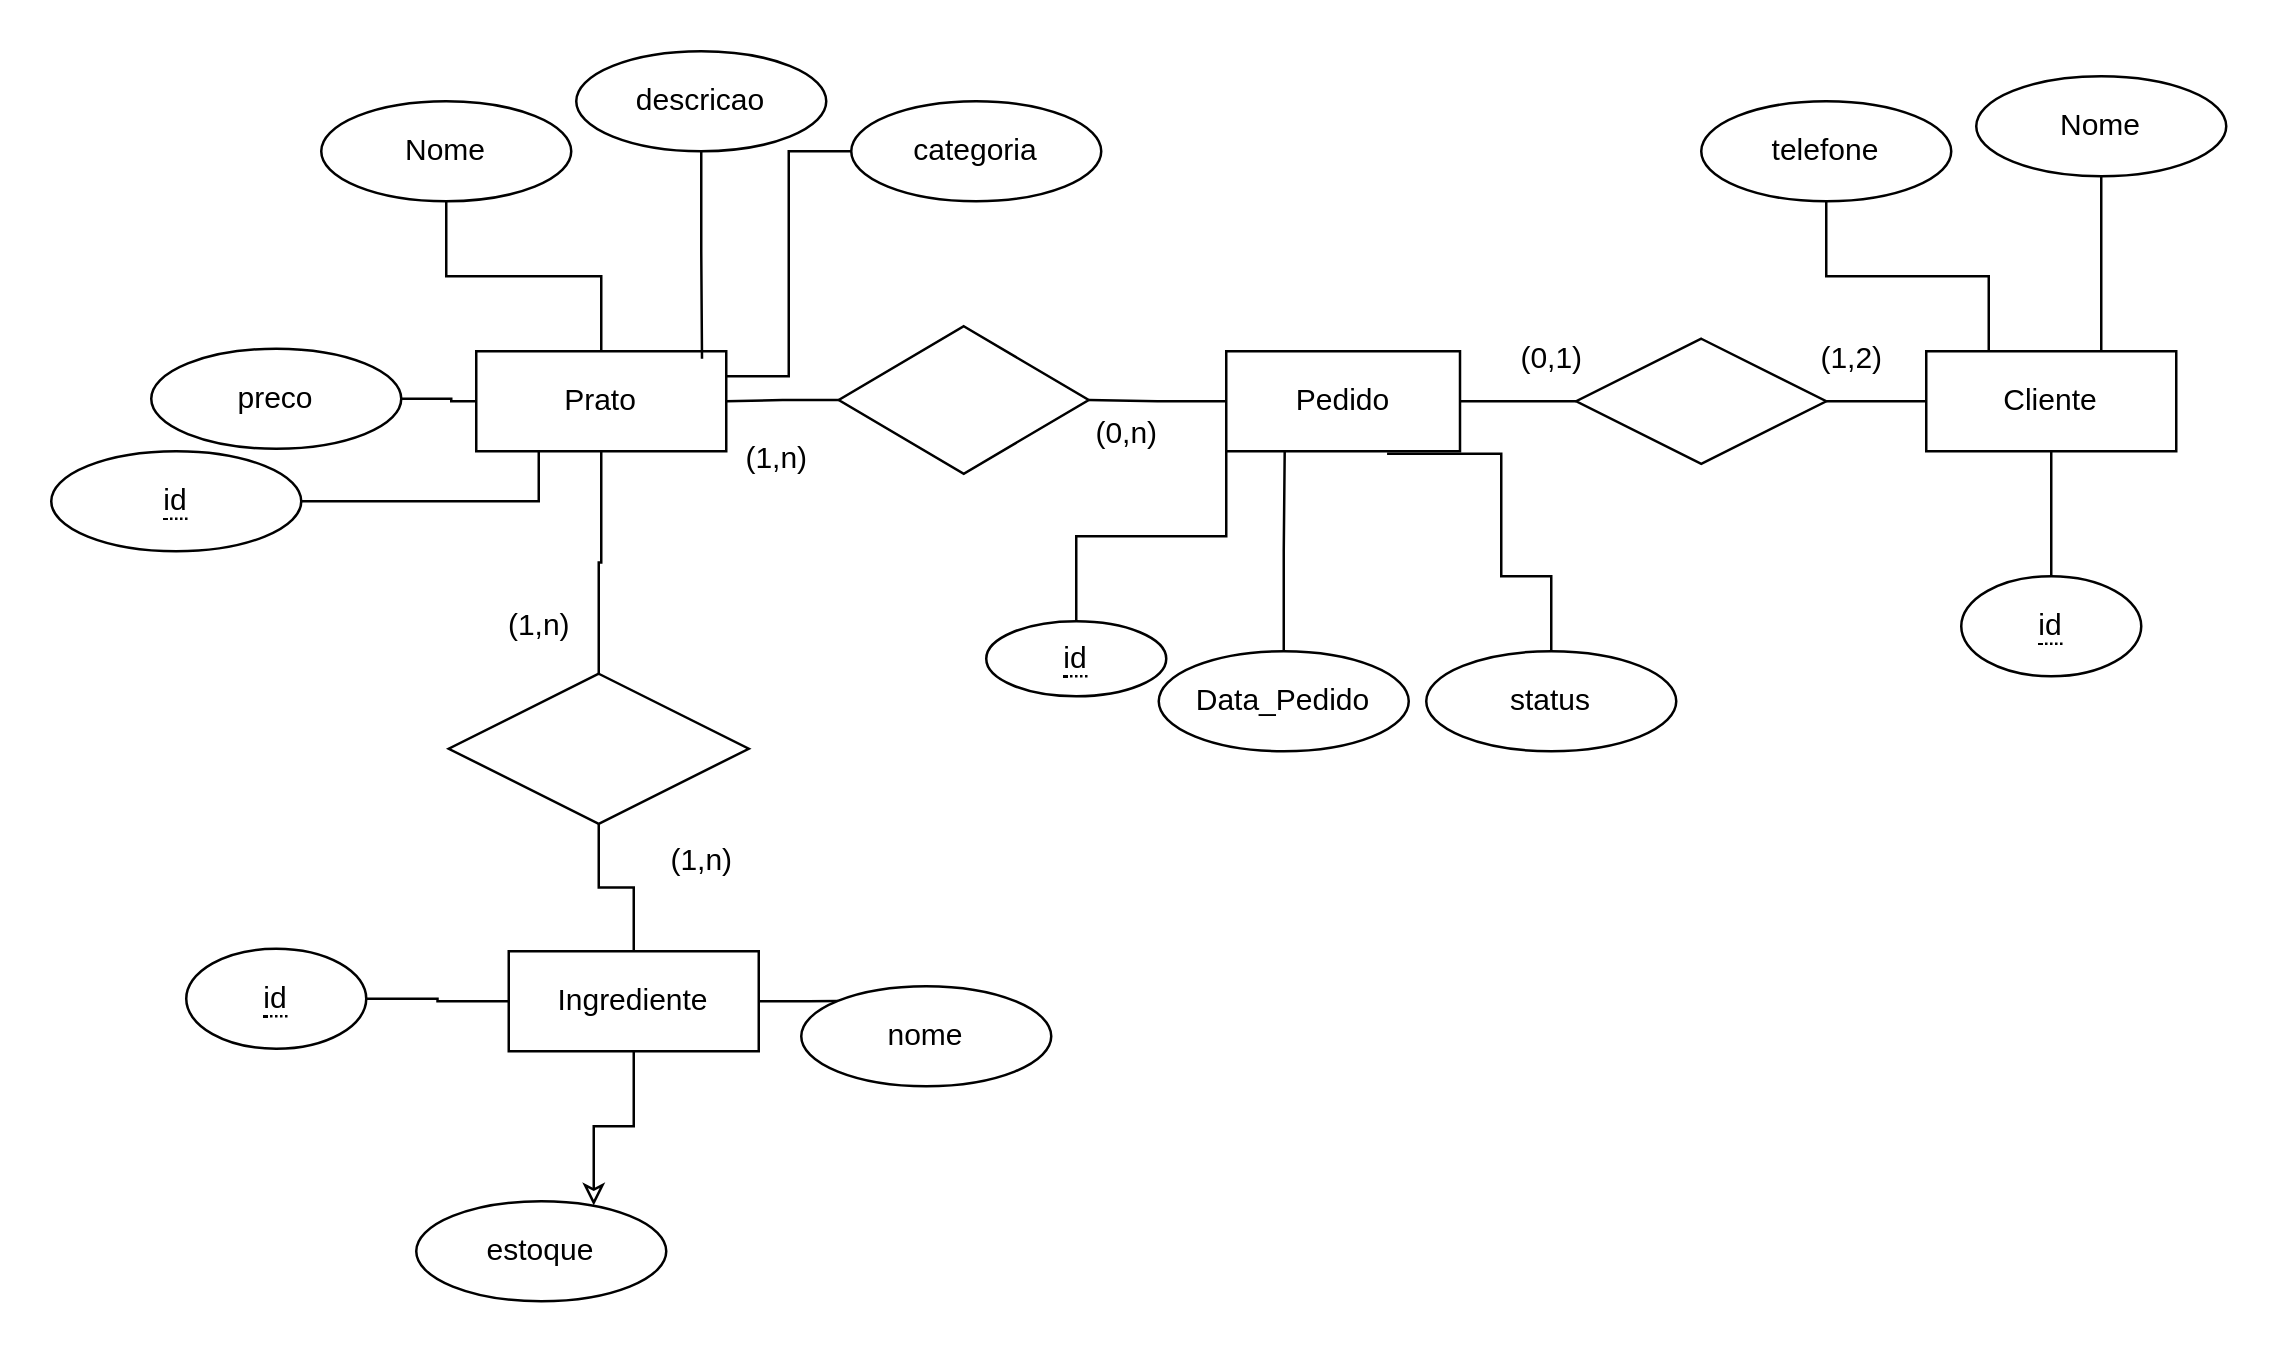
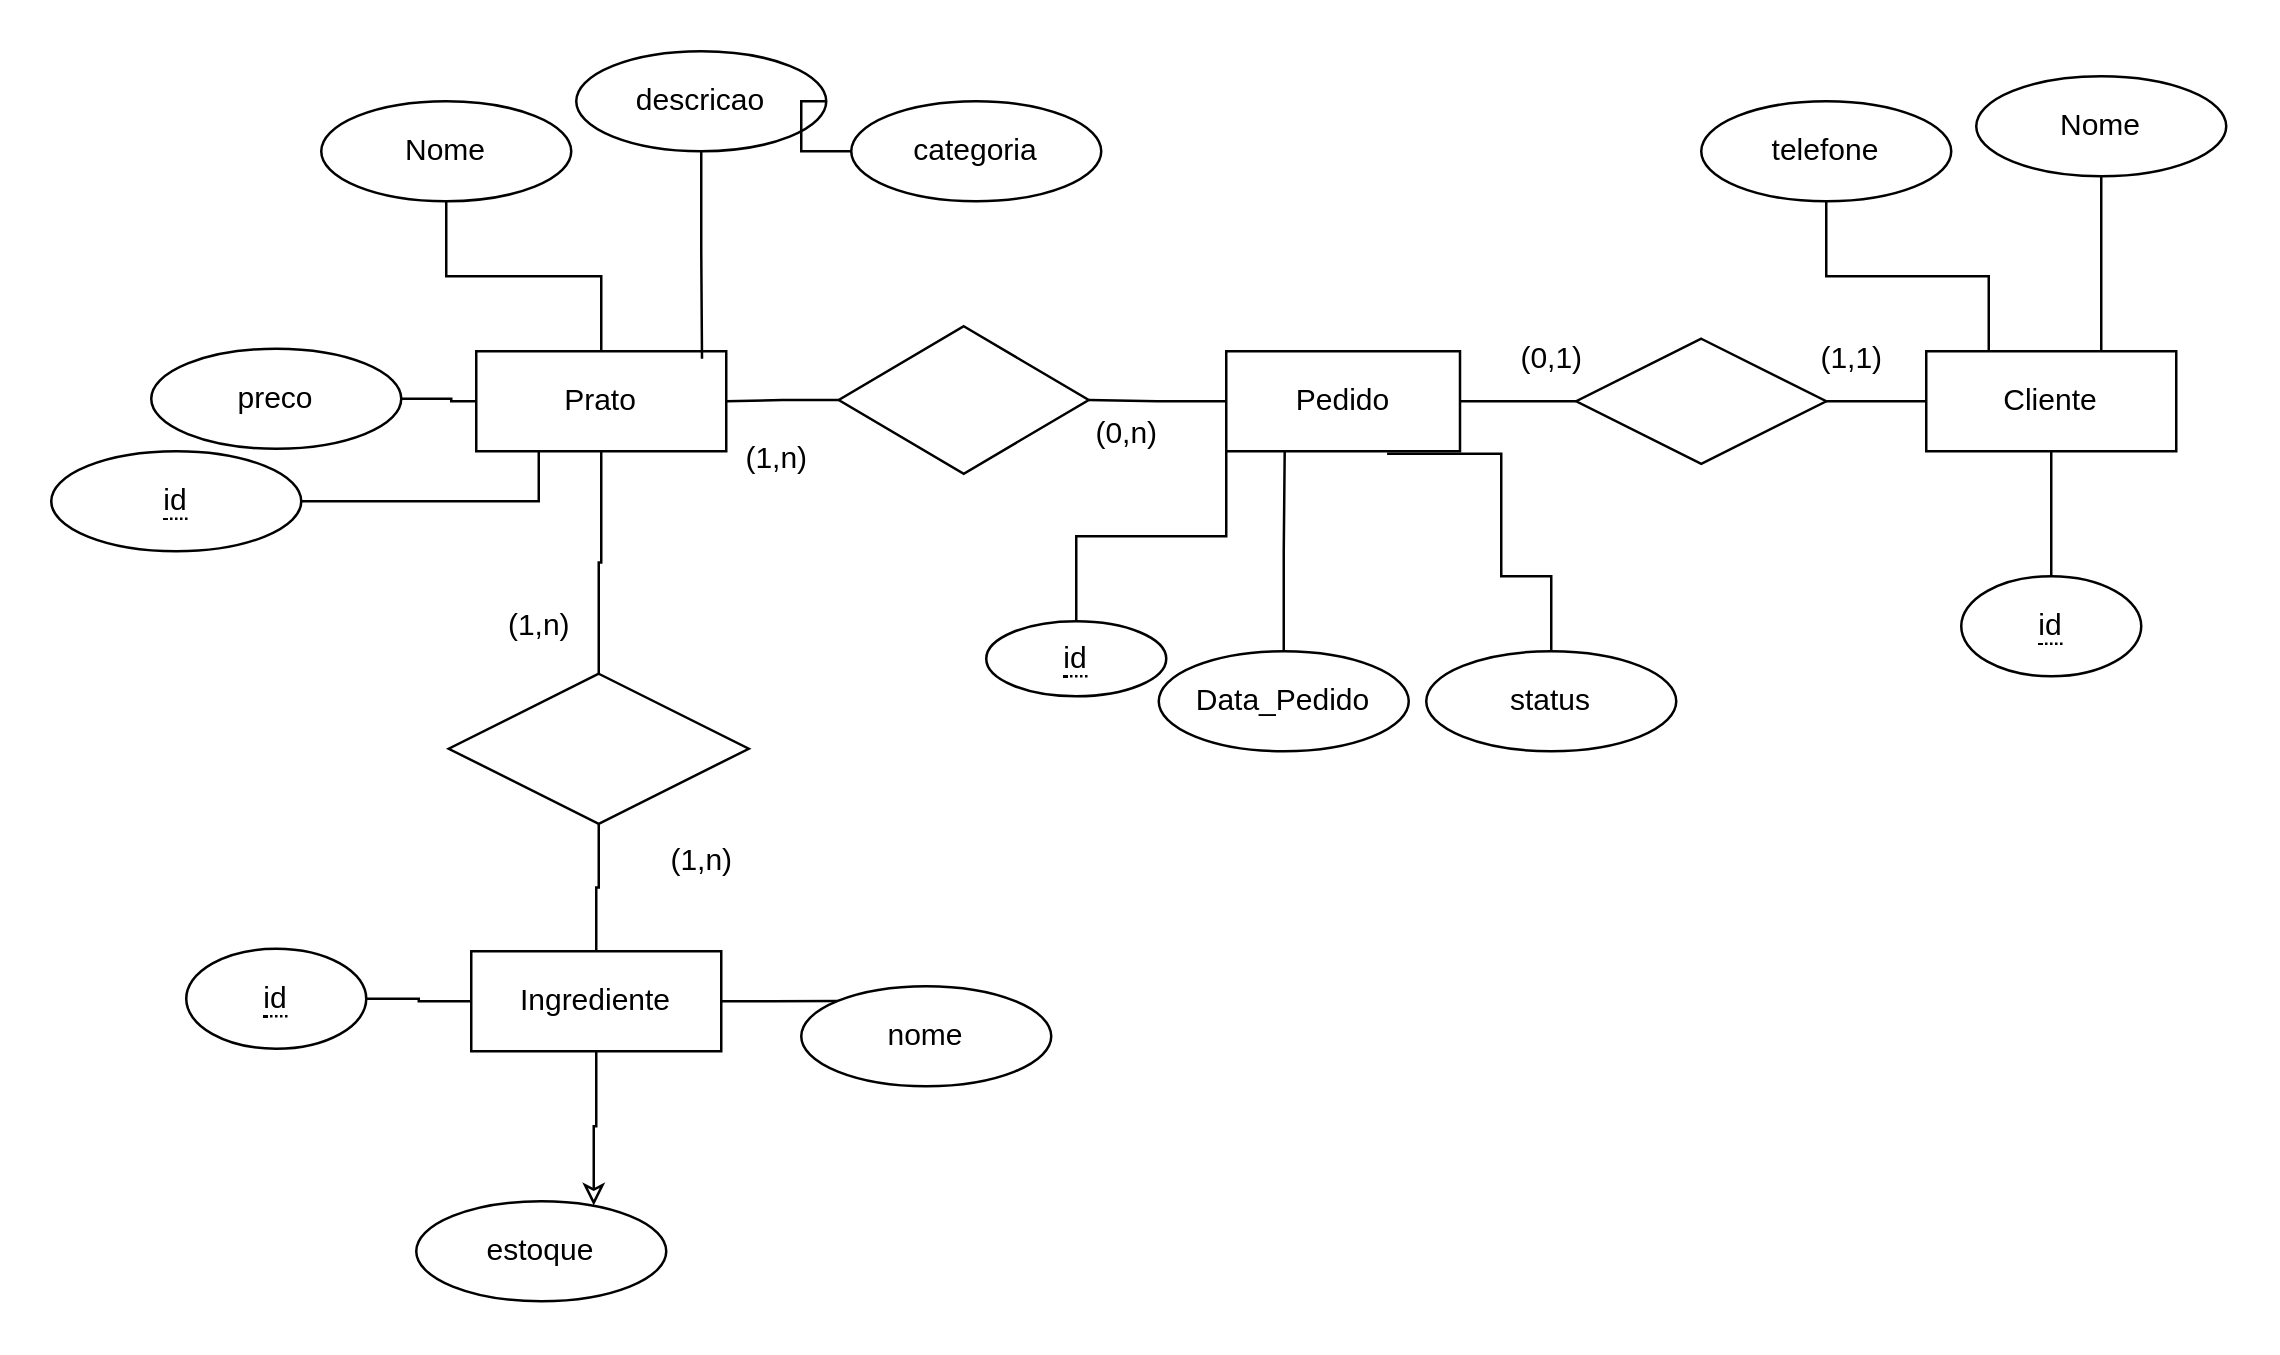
edge "categoria" -- "Prato": now "categoria" -- "descricao"
node "(1,2)": label "(1,2)" -> "(1,1)"
node "Ingrediente": moved (634, 1001) -> (596, 1001)
